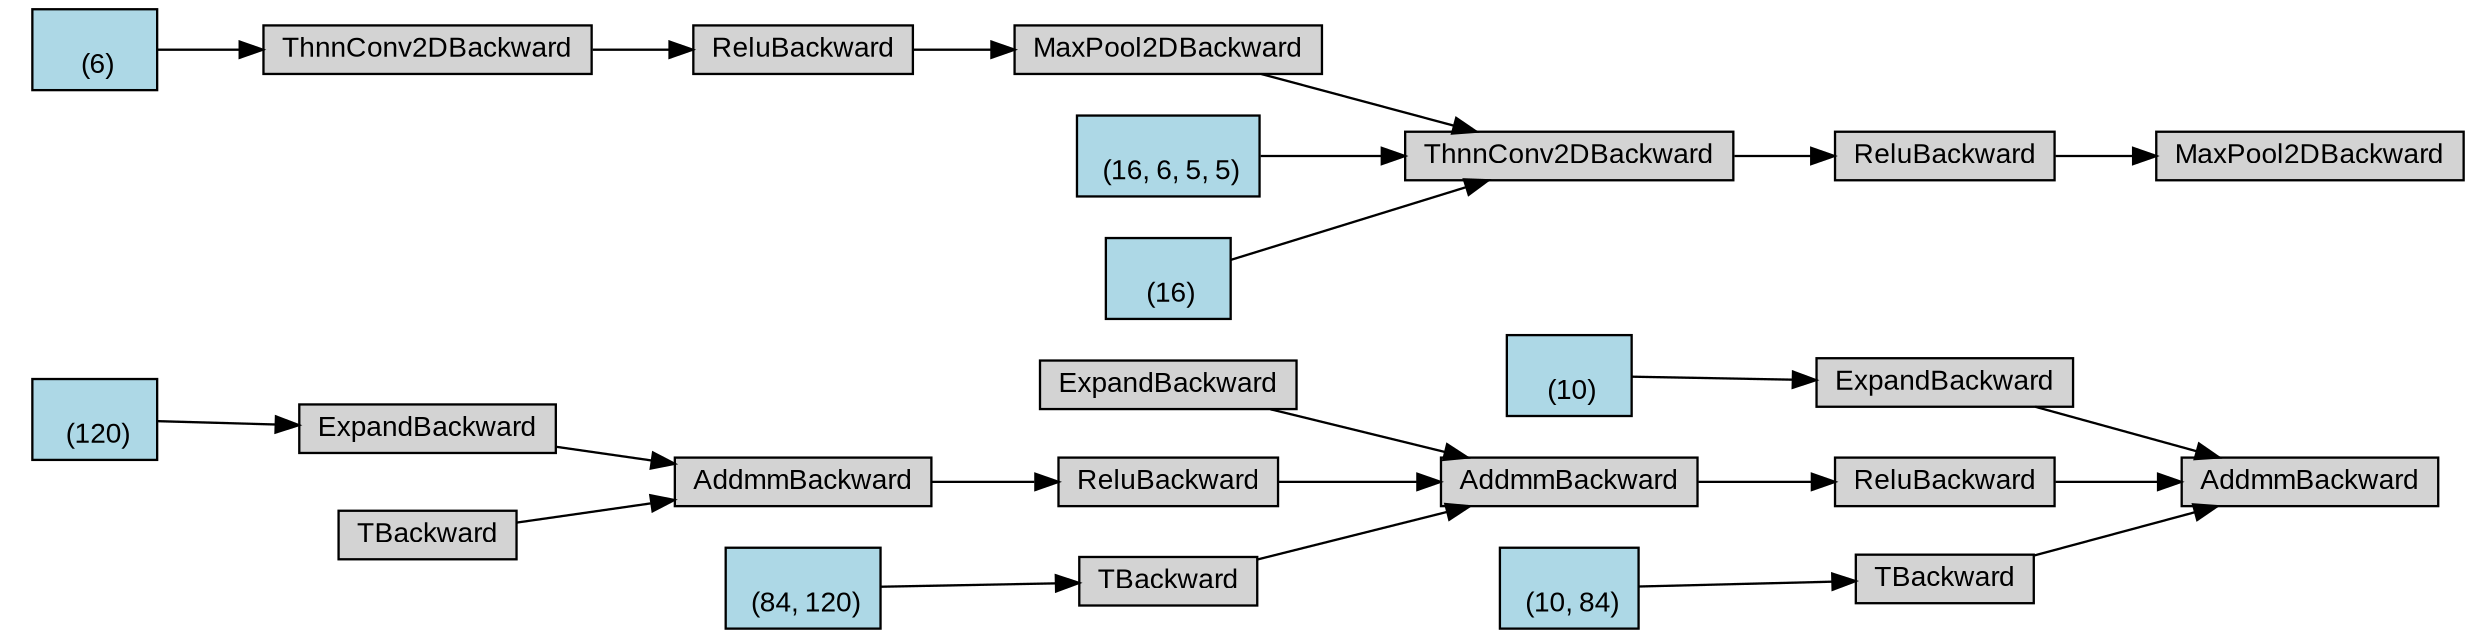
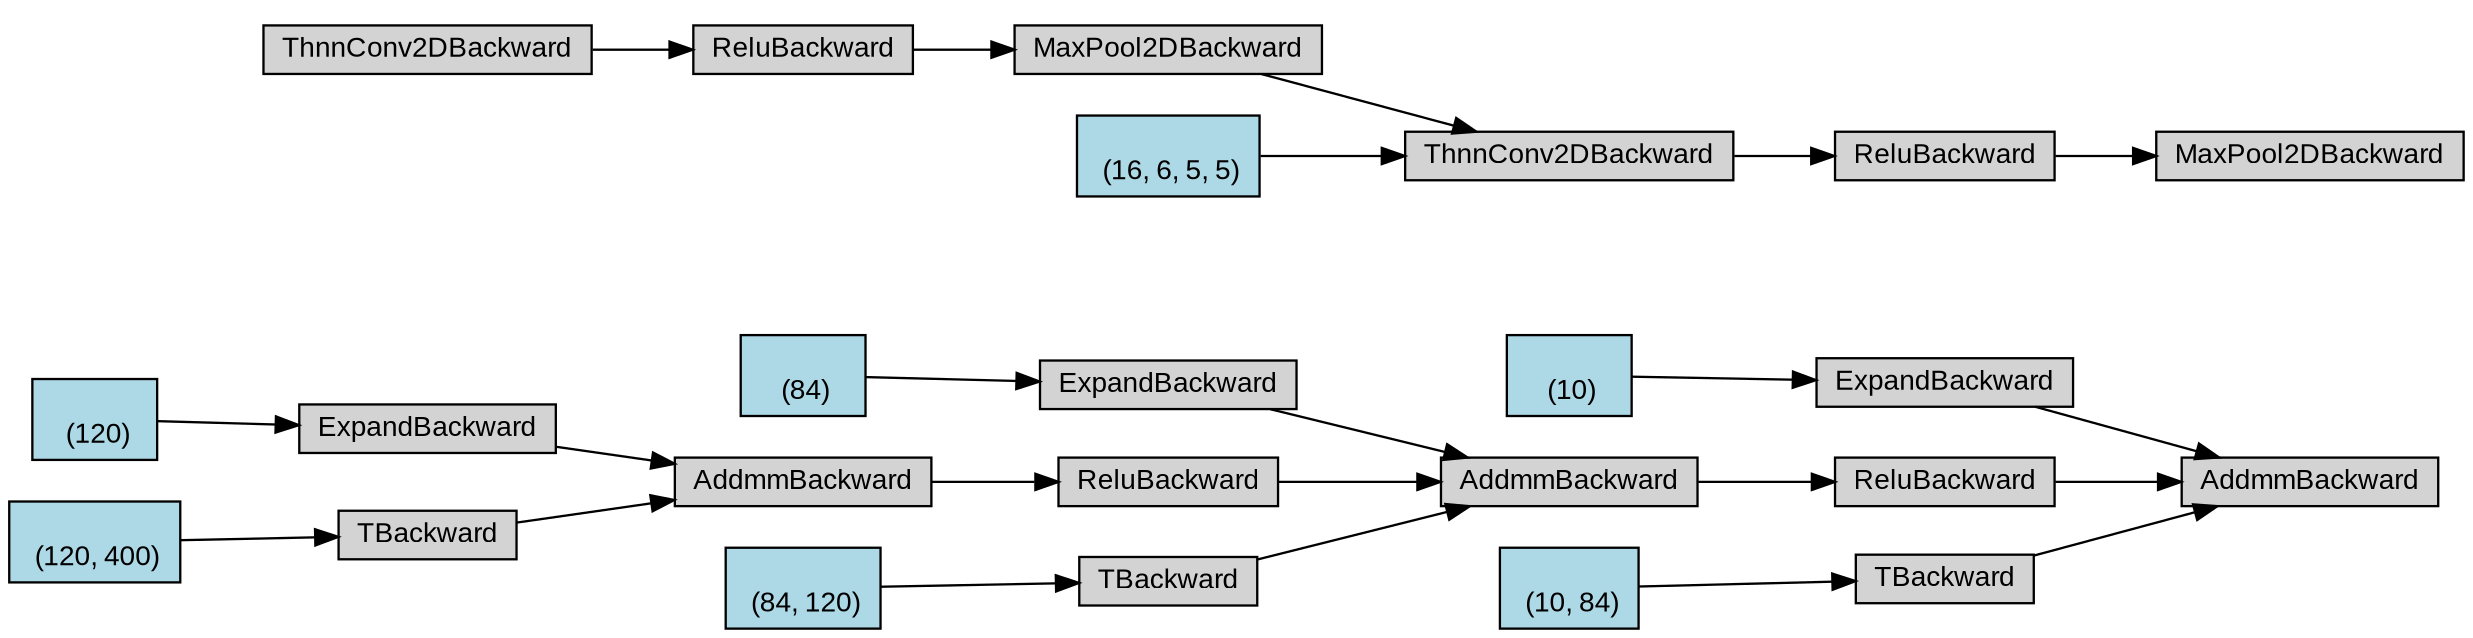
node "(6)": removed
node "(16)": removed
node "(84)": added
node "(120, 400)": added
